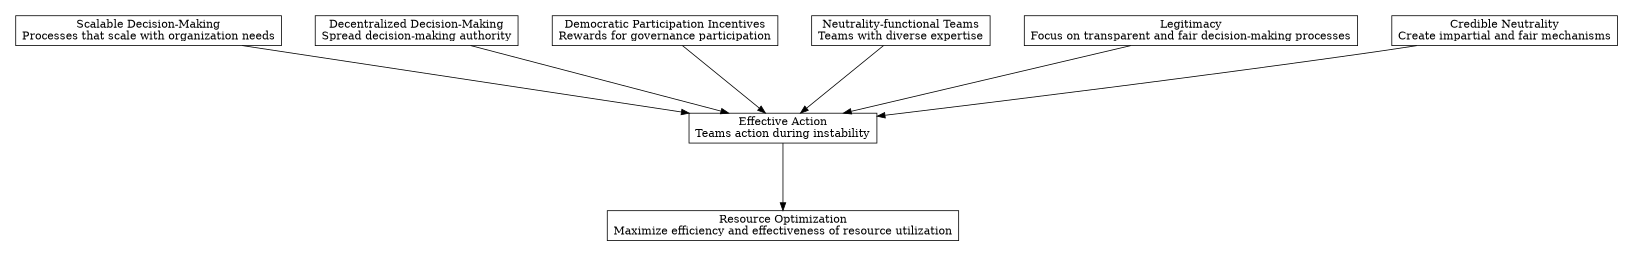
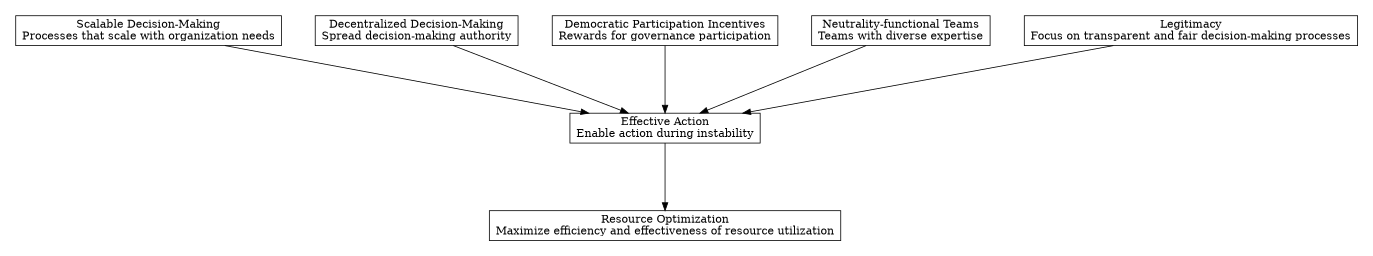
node "Credible Neutrality Create impartial and fair mechanisms": removed
node "Effective Action Teams action during instability": label "Effective Action Teams action during instability" -> "Effective Action Enable action during instability"
